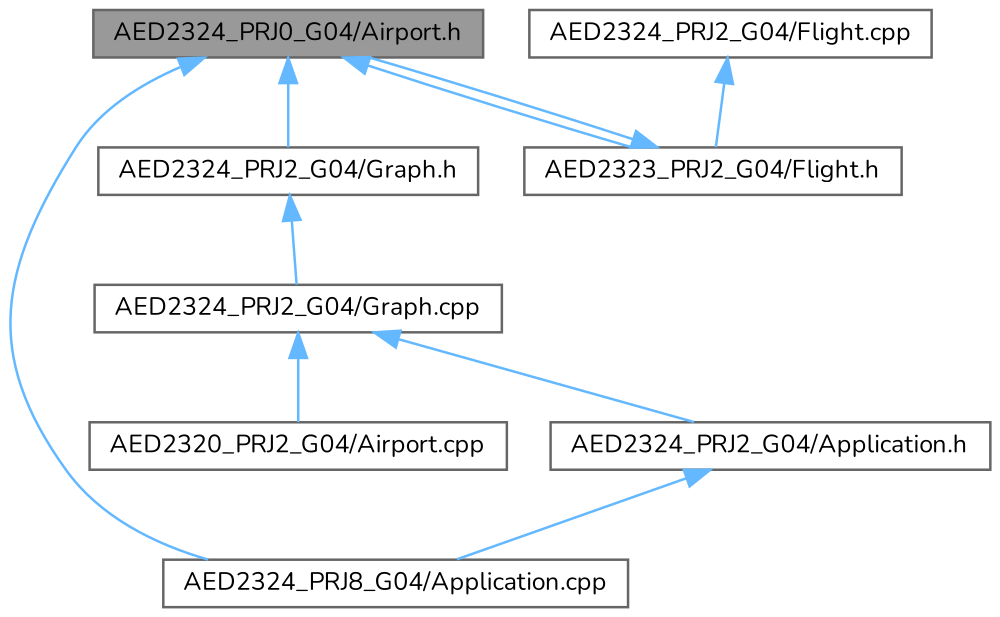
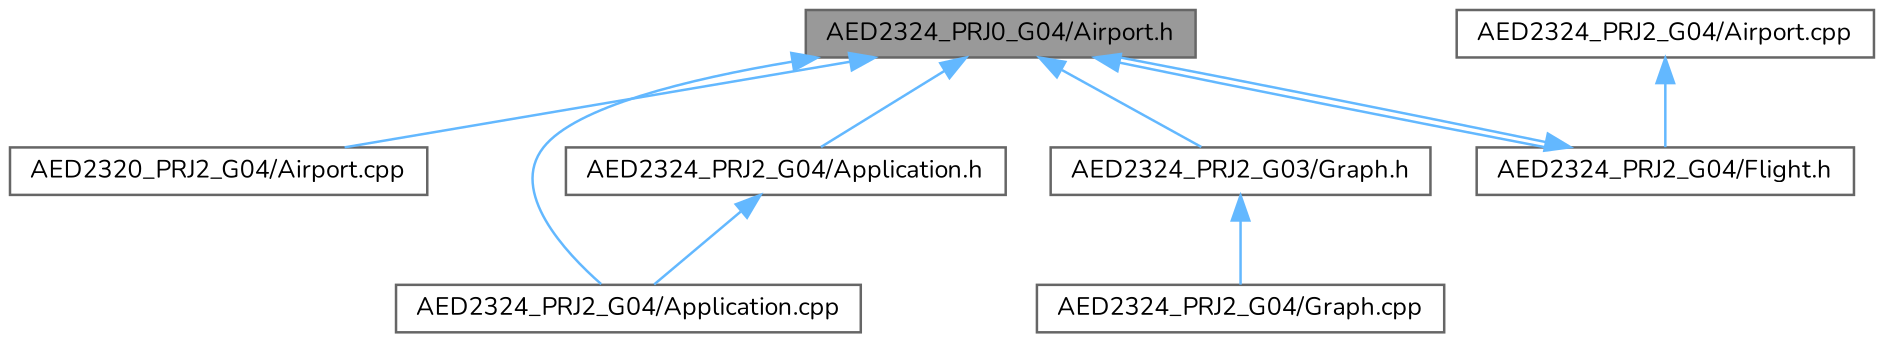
node "AED2324_PRJ2_G04/Flight.cpp": label "AED2324_PRJ2_G04/Flight.cpp" -> "AED2324_PRJ2_G04/Airport.cpp"
node "AED2324_PRJ2_G04/Graph.h": label "AED2324_PRJ2_G04/Graph.h" -> "AED2324_PRJ2_G03/Graph.h"
node "AED2323_PRJ2_G04/Flight.h": label "AED2323_PRJ2_G04/Flight.h" -> "AED2324_PRJ2_G04/Flight.h"
edge "AED2324_PRJ2_G04/Application.h" -> "AED2324_PRJ2_G04/Graph.cpp": now "AED2324_PRJ2_G04/Application.h" -> "AED2324_PRJ0_G04/Airport.h"
edge "AED2320_PRJ2_G04/Airport.cpp" -> "AED2324_PRJ2_G04/Graph.cpp": now "AED2320_PRJ2_G04/Airport.cpp" -> "AED2324_PRJ0_G04/Airport.h"
node "AED2324_PRJ8_G04/Application.cpp": label "AED2324_PRJ8_G04/Application.cpp" -> "AED2324_PRJ2_G04/Application.cpp"
